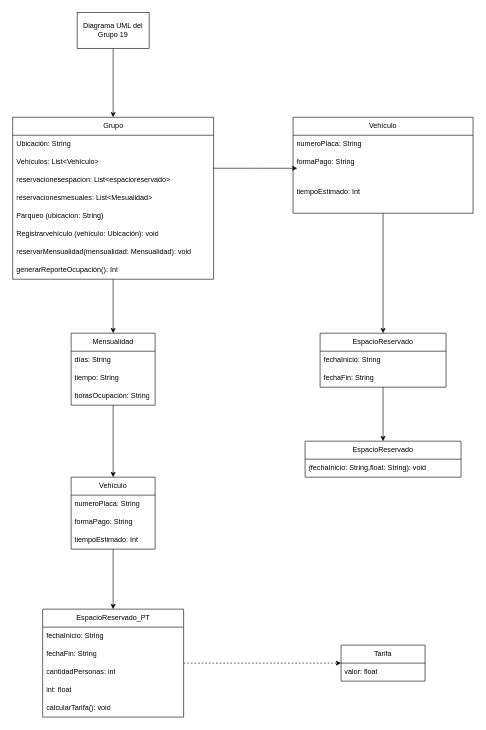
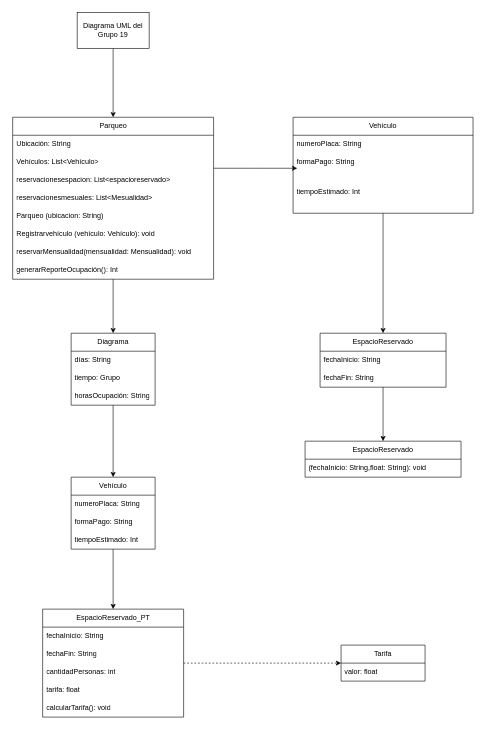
node "Grupo": label "Grupo" -> "Parqueo"
node "Registrarvehículo (vehículo: Ubicación): void": label "Registrarvehículo (vehículo: Ubicación): void" -> "Registrarvehículo (vehículo: Vehículo): void"
node "Mensualidad": label "Mensualidad" -> "Diagrama"
node "tiempo: String": label "tiempo: String" -> "tiempo: Grupo"
node "int: float": label "int: float" -> "tarifa: float"
